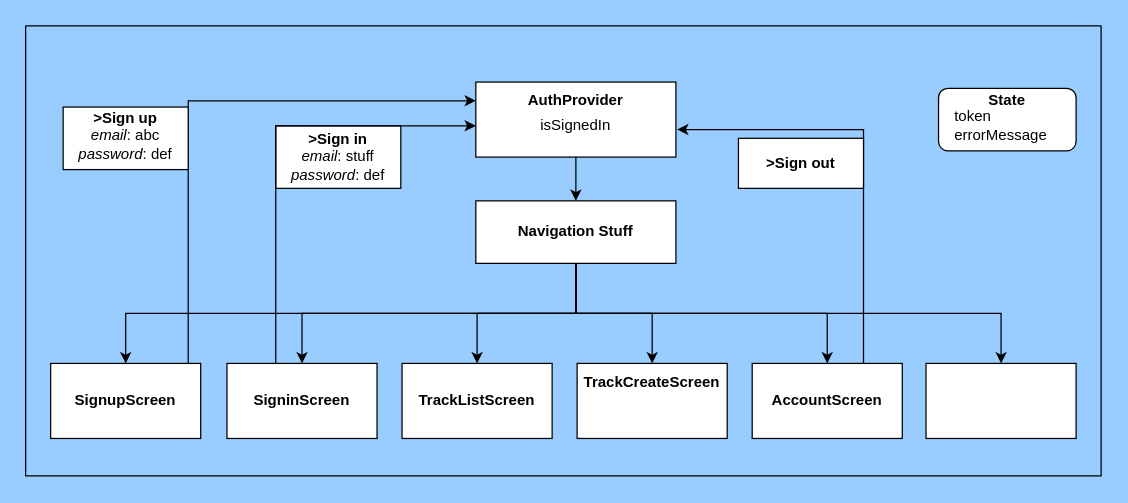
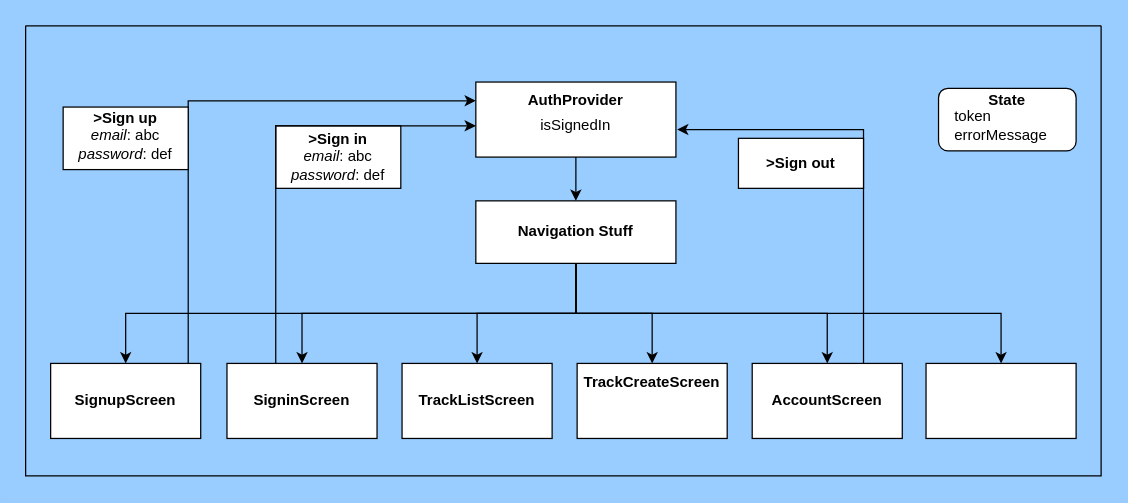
node ">Sign in email: stuff password: def": label ">Sign in email: stuff password: def" -> ">Sign in email: abc password: def"
